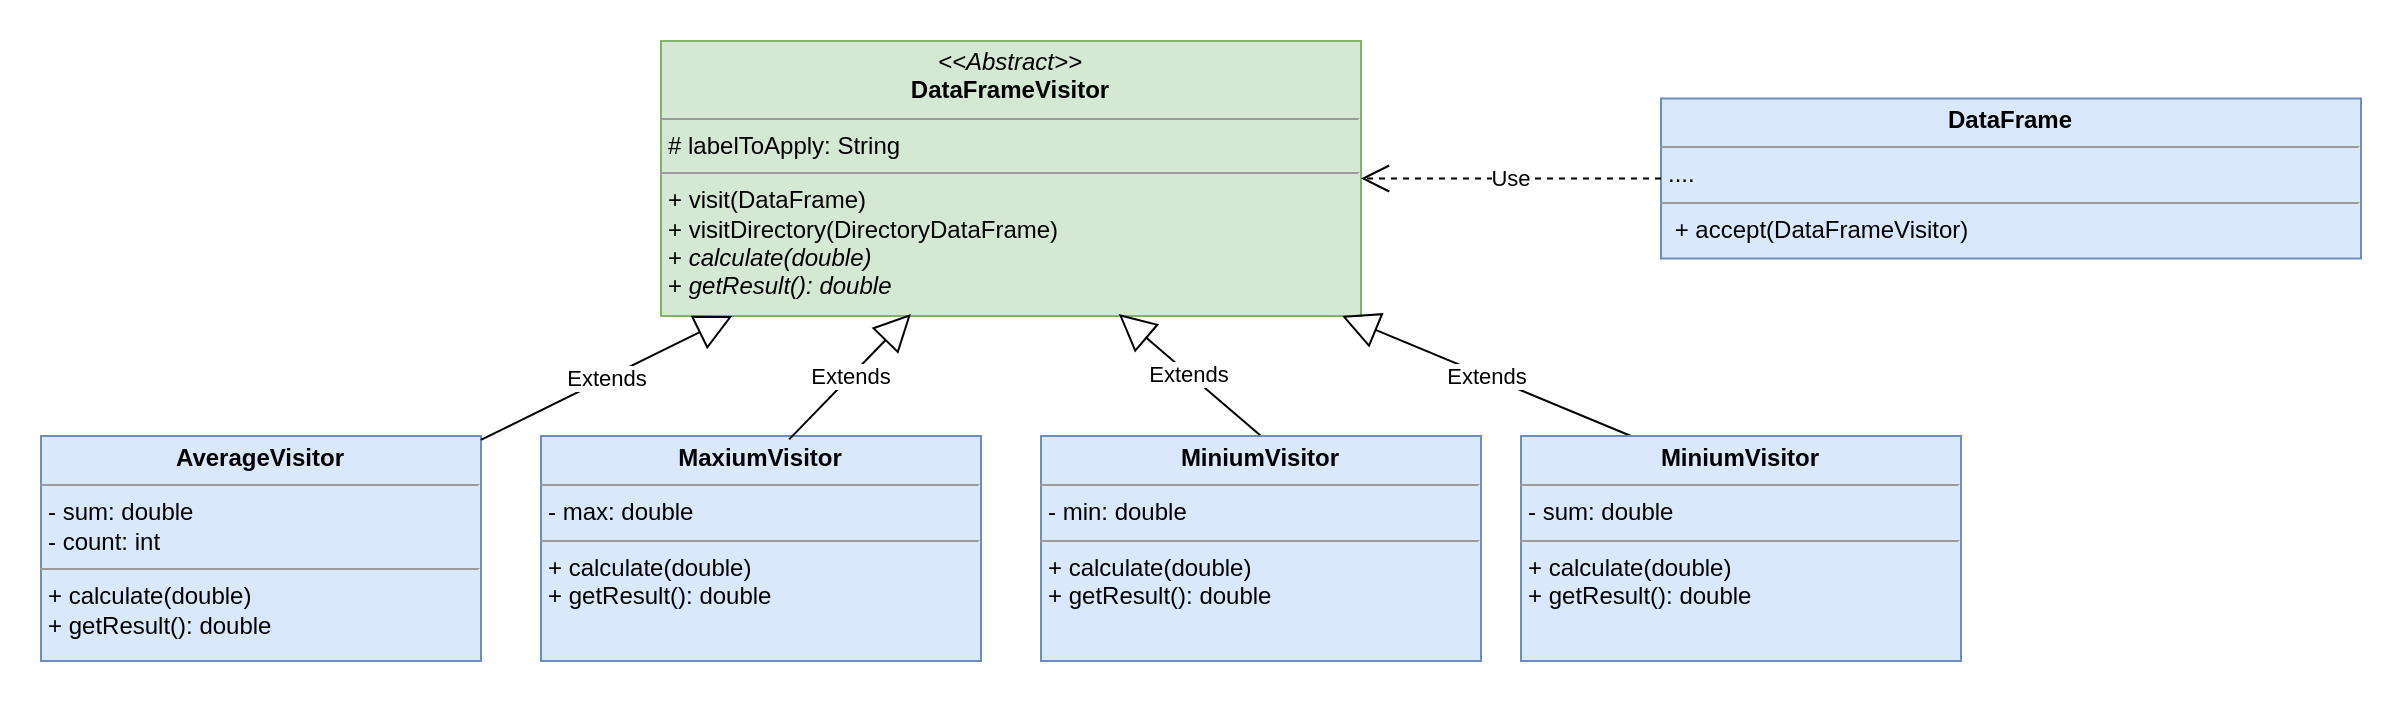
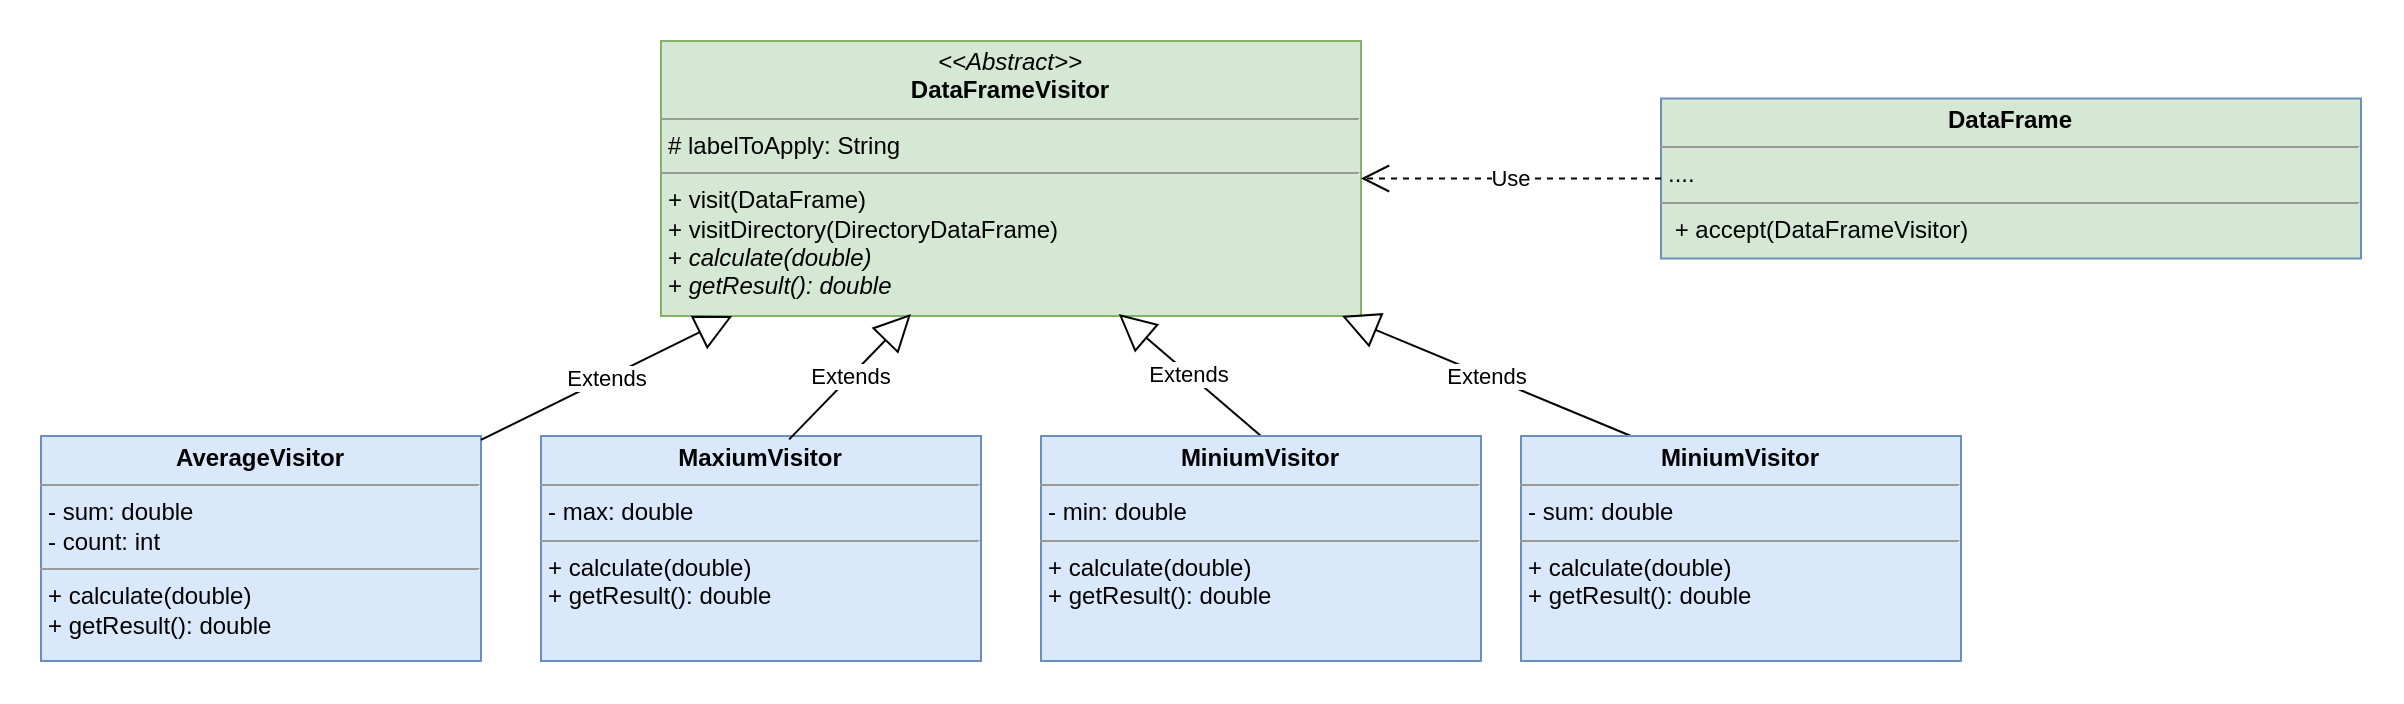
node "DataFrame .... + accept(DataFrameVisitor)": fillcolor #dae8fc -> #d5e8d4
